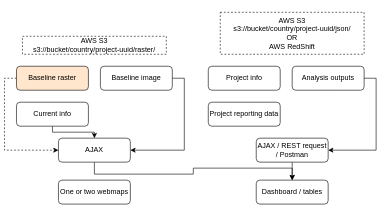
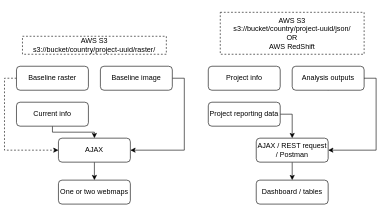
node "Baseline raster": fillcolor #ffe6cc -> #ffffff
edge "Project reporting data" -> "AJAX / REST request / Postman": added
edge "AJAX" -> "Dashboard / tables": now "AJAX" -> "One or two webmaps"
